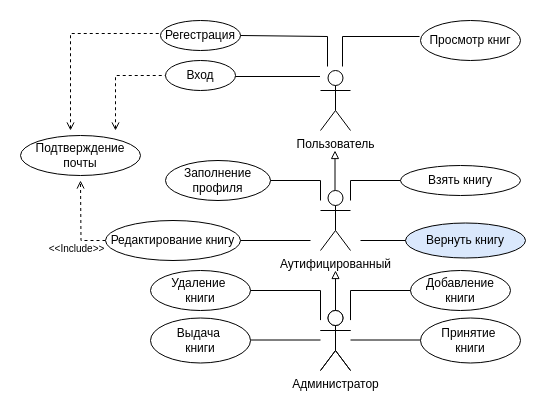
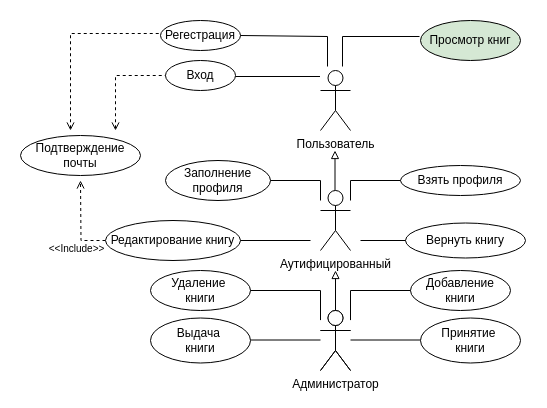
node "Просмотр книг": fillcolor #ffffff -> #d5e8d4
node "Взять книгу": label "Взять книгу" -> "Взять профиля"
node "Вернуть книгу": fillcolor #dae8fc -> #ffffff
